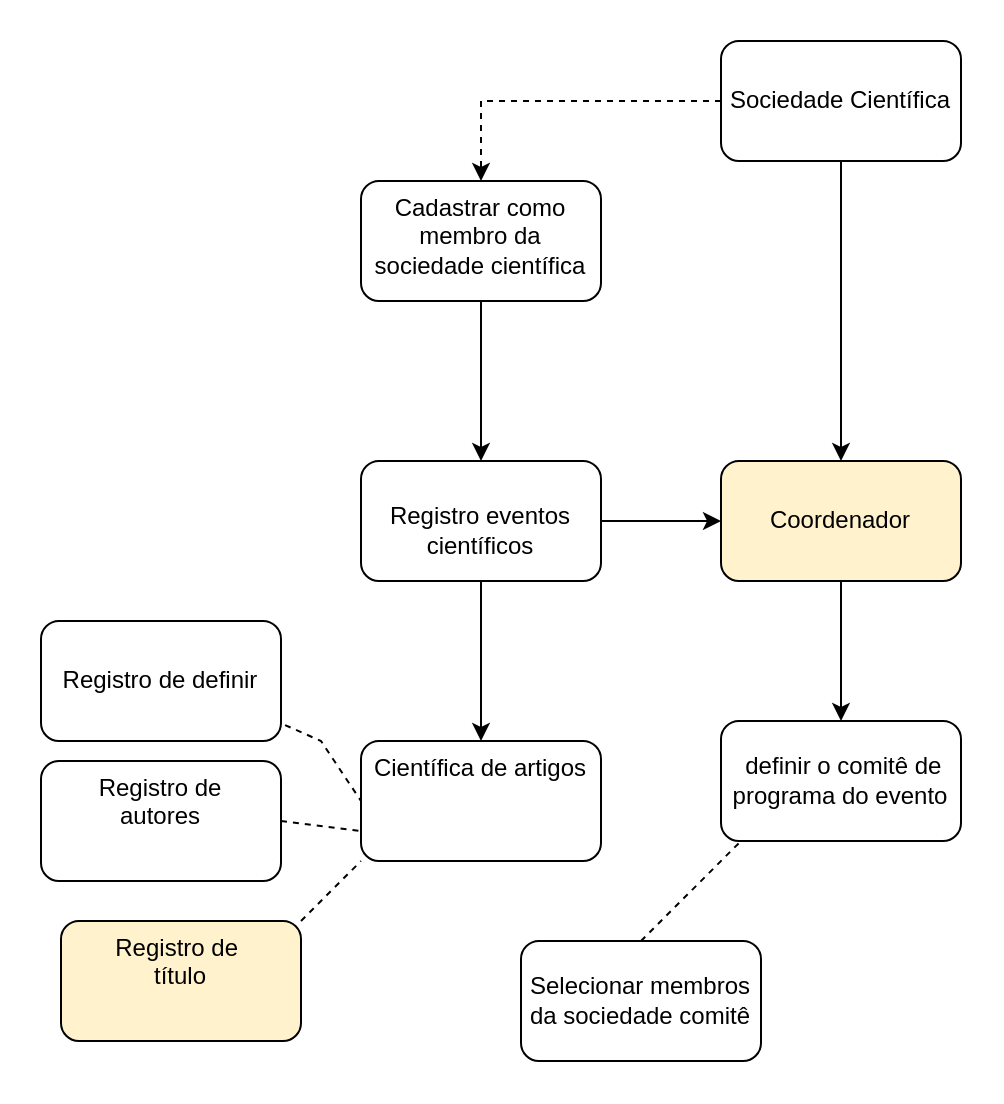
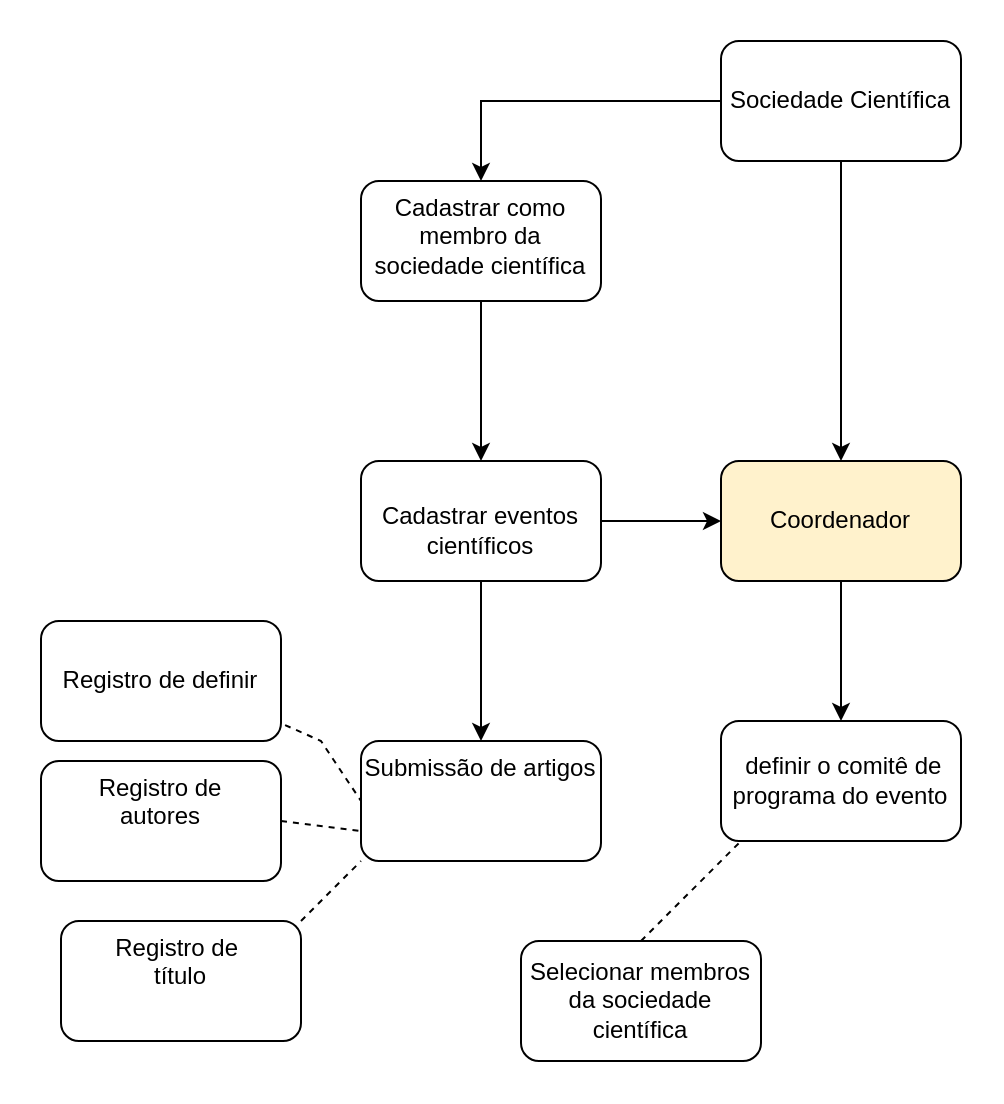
edge "Sociedade Científica" -> "Cadastrar como membro da sociedade científica": style dashed -> solid
node "Registro eventos científicos": label "Registro eventos científicos" -> "Cadastrar eventos científicos"
node "Científica de artigos": label "Científica de artigos" -> "Submissão de artigos"
node "Registro de título": fillcolor #fff2cc -> #ffffff
node "Selecionar membros da sociedade comitê": label "Selecionar membros da sociedade comitê" -> "Selecionar membros da sociedade científica"
